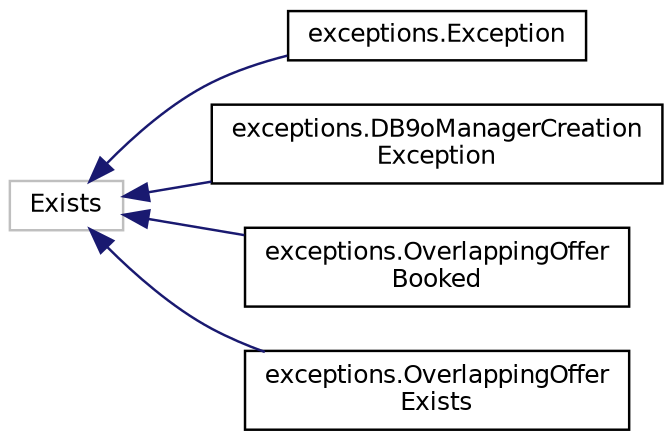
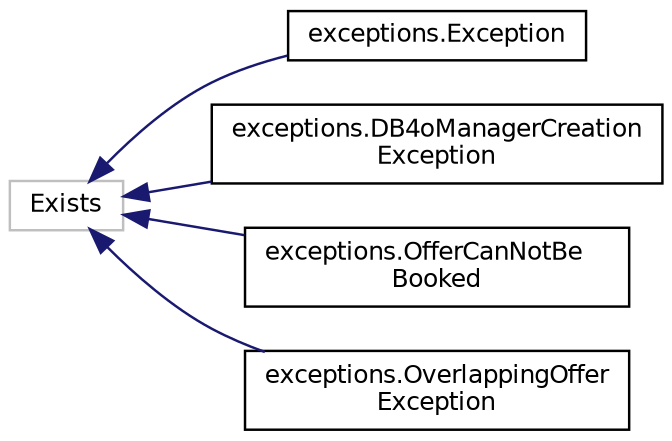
node "exceptions.DB9oManagerCreation Exception": label "exceptions.DB9oManagerCreation Exception" -> "exceptions.DB4oManagerCreation Exception"
node "exceptions.OverlappingOffer Booked": label "exceptions.OverlappingOffer Booked" -> "exceptions.OfferCanNotBe Booked"
node "exceptions.OverlappingOffer Exists": label "exceptions.OverlappingOffer Exists" -> "exceptions.OverlappingOffer Exception"
